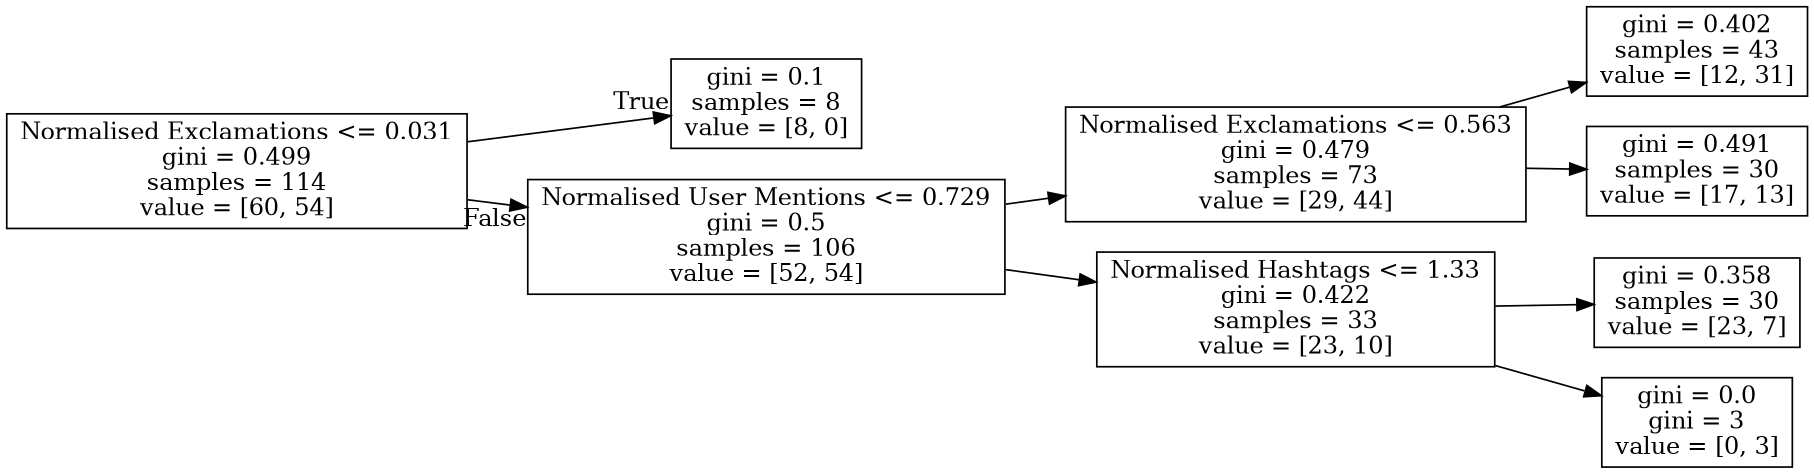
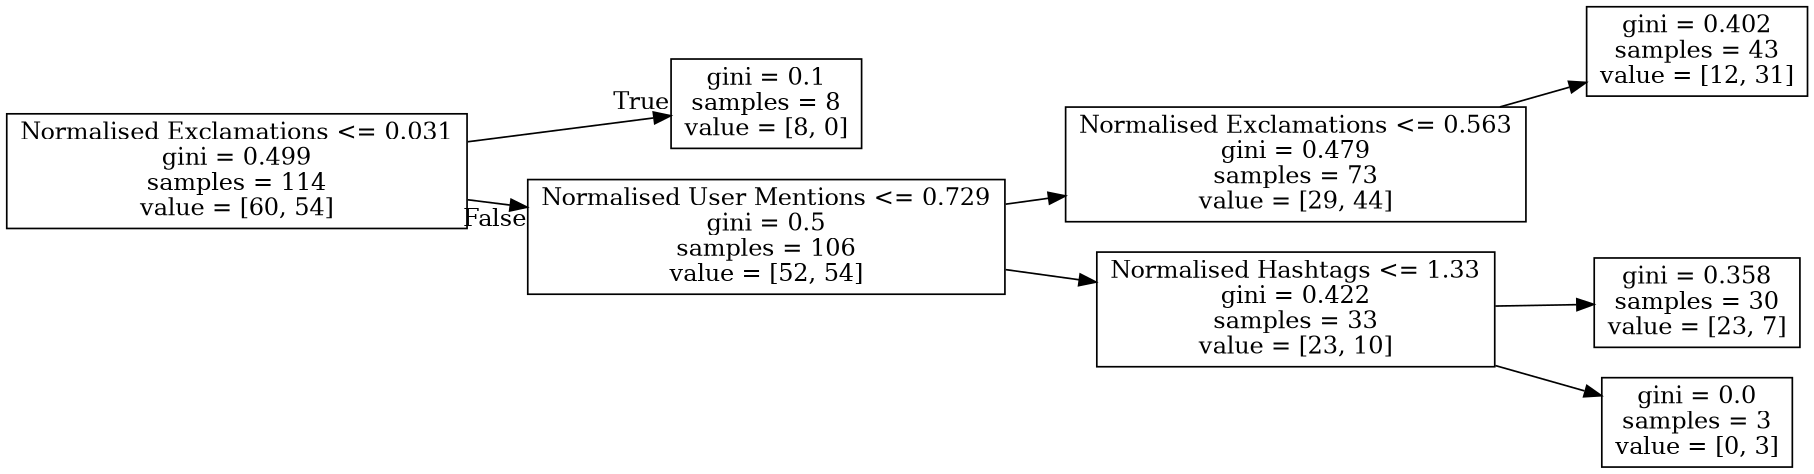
node "gini = 0.491 samples = 30 value = [17, 13]": removed
node "gini = 0.0 gini = 3 value = [0, 3]": label "gini = 0.0 gini = 3 value = [0, 3]" -> "gini = 0.0 samples = 3 value = [0, 3]"
